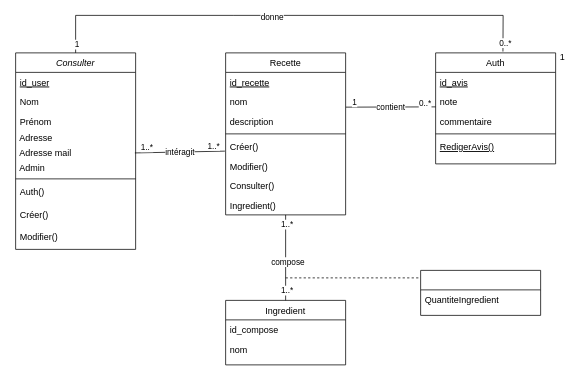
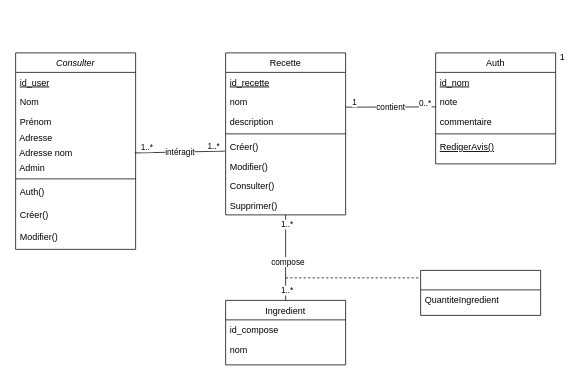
edge "Auth" -- "Consulter": removed, labels "0..*", "donne", "1"
node "id_avis": label "id_avis" -> "id_nom"
node "Adresse mail": label "Adresse mail" -> "Adresse nom"
node "Ingredient()": label "Ingredient()" -> "Supprimer()"
